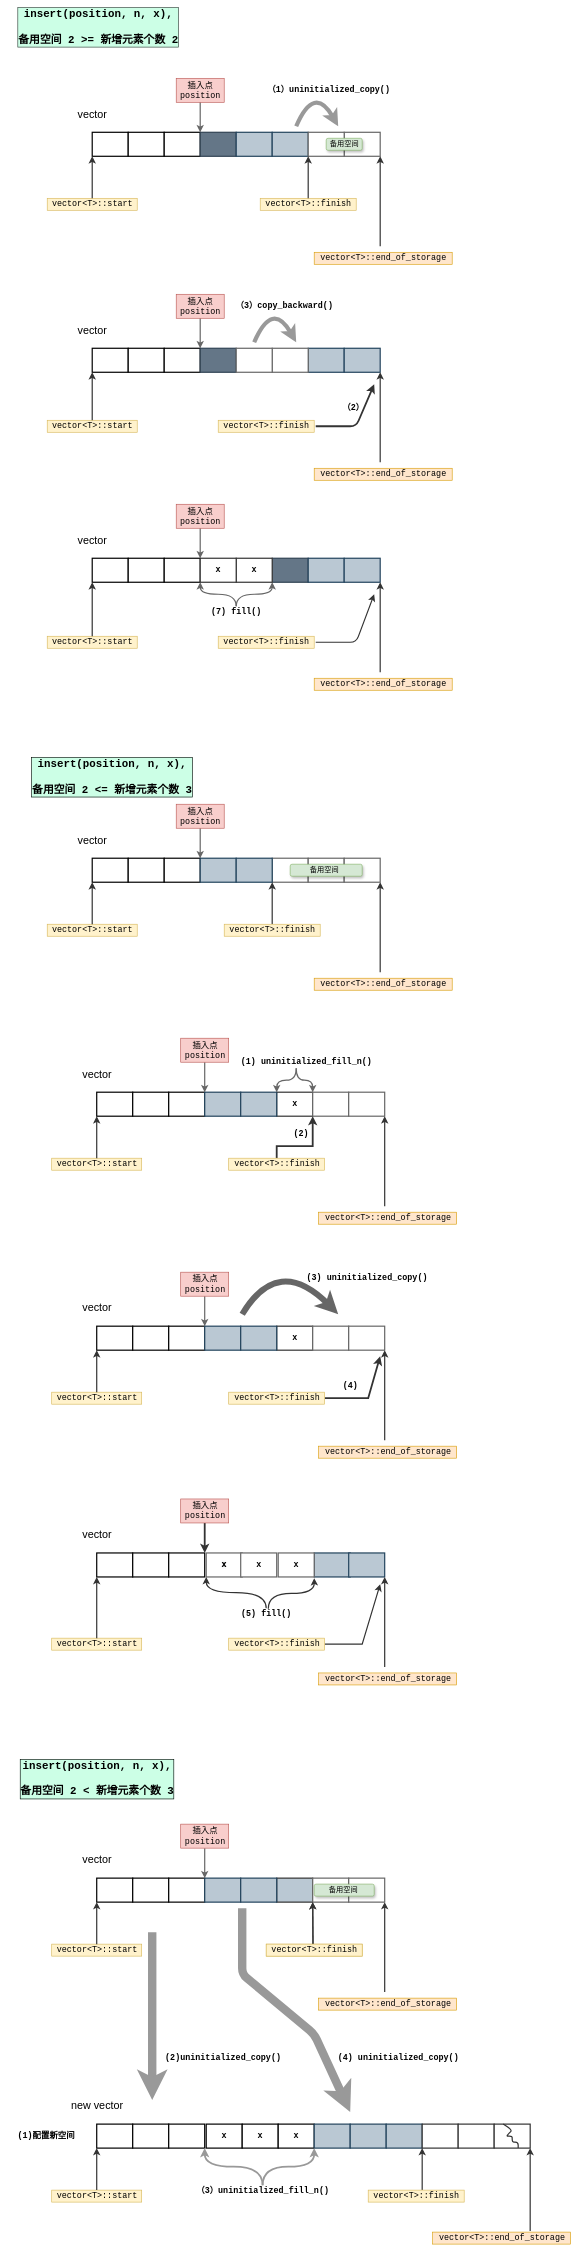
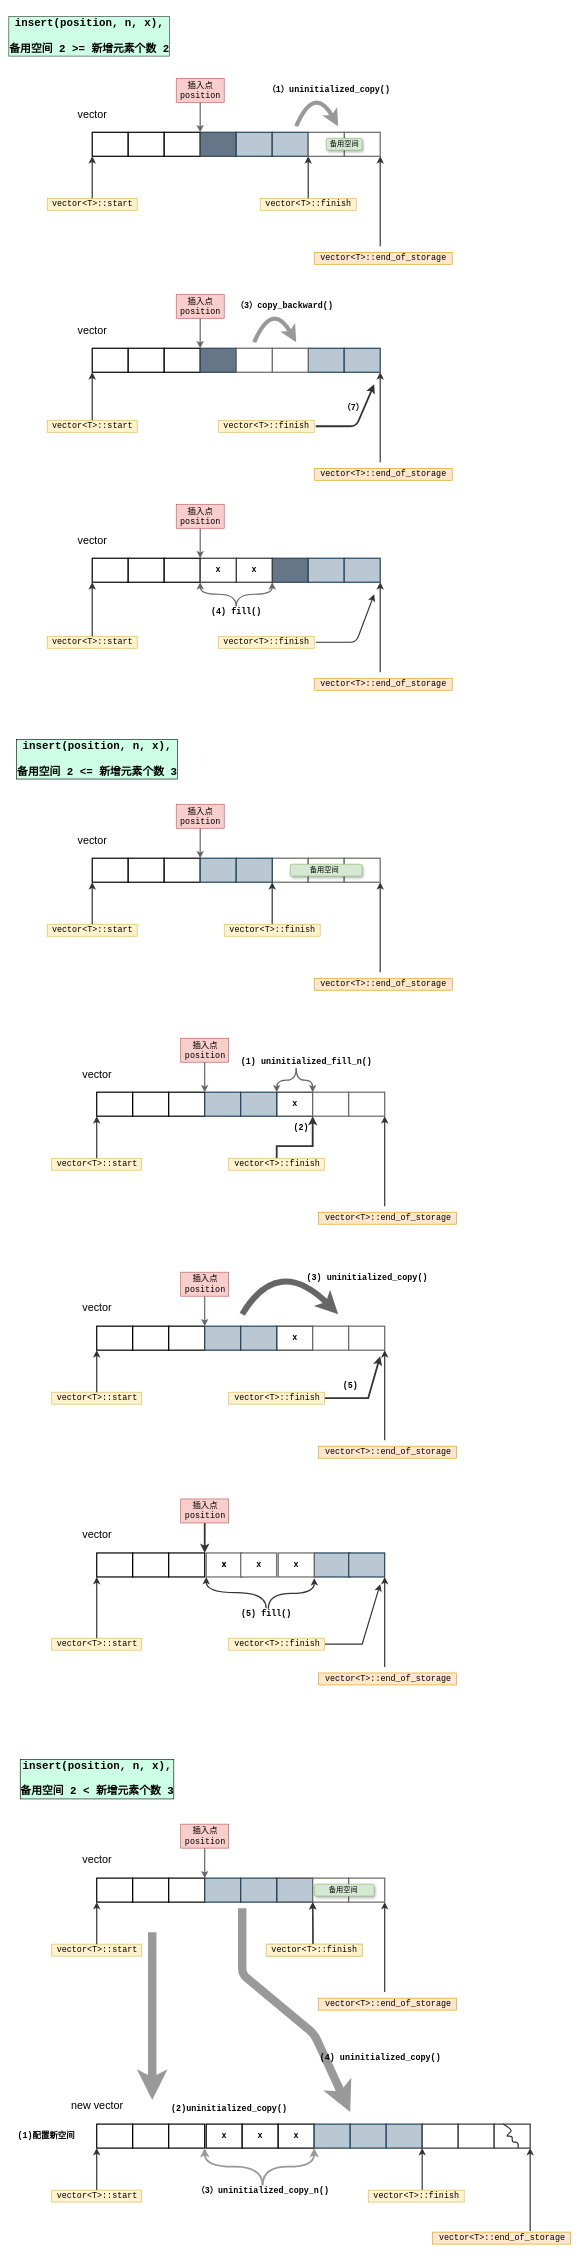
node "insert(position, n, x), 备用空间 2 >= 新增元素个数 2": moved (98, 27) -> (89, 36)
node "（2）": label "（2）" -> "（7）"
node "(7) fill()": label "(7) fill()" -> "(4) fill()"
node "insert(position, n, x), 备用空间 2 <= 新增元素个数 3": moved (112, 777) -> (97, 759)
node "(2)": moved (301, 1134) -> (301, 1128)
node "(4)": label "(4)" -> "(5)"
node "(2)uninitialized_copy()": moved (223, 2058) -> (229, 2109)
node "(4) uninitialized_copy()": moved (398, 2058) -> (380, 2058)
node "（3）uninitialized_fill_n()": label "（3）uninitialized_fill_n()" -> "（3）uninitialized_copy_n()"
